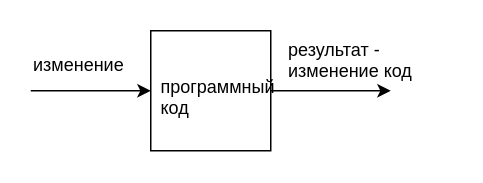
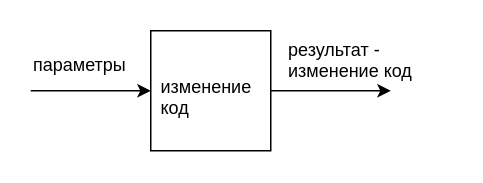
node "изменение": label "изменение" -> "параметры"
node "программный код": label "программный код" -> "изменение код"
